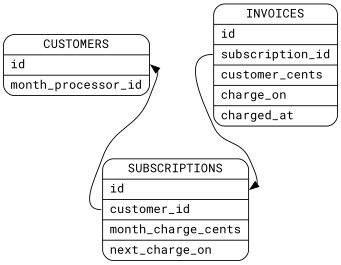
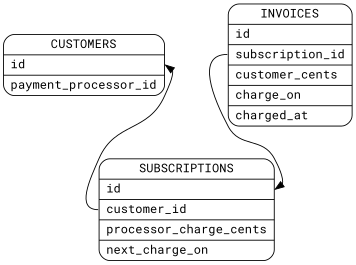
node "CUSTOMERS": text "month_processor_id" -> "payment_processor_id"
node "SUBSCRIPTIONS": text "month_charge_cents" -> "processor_charge_cents"
